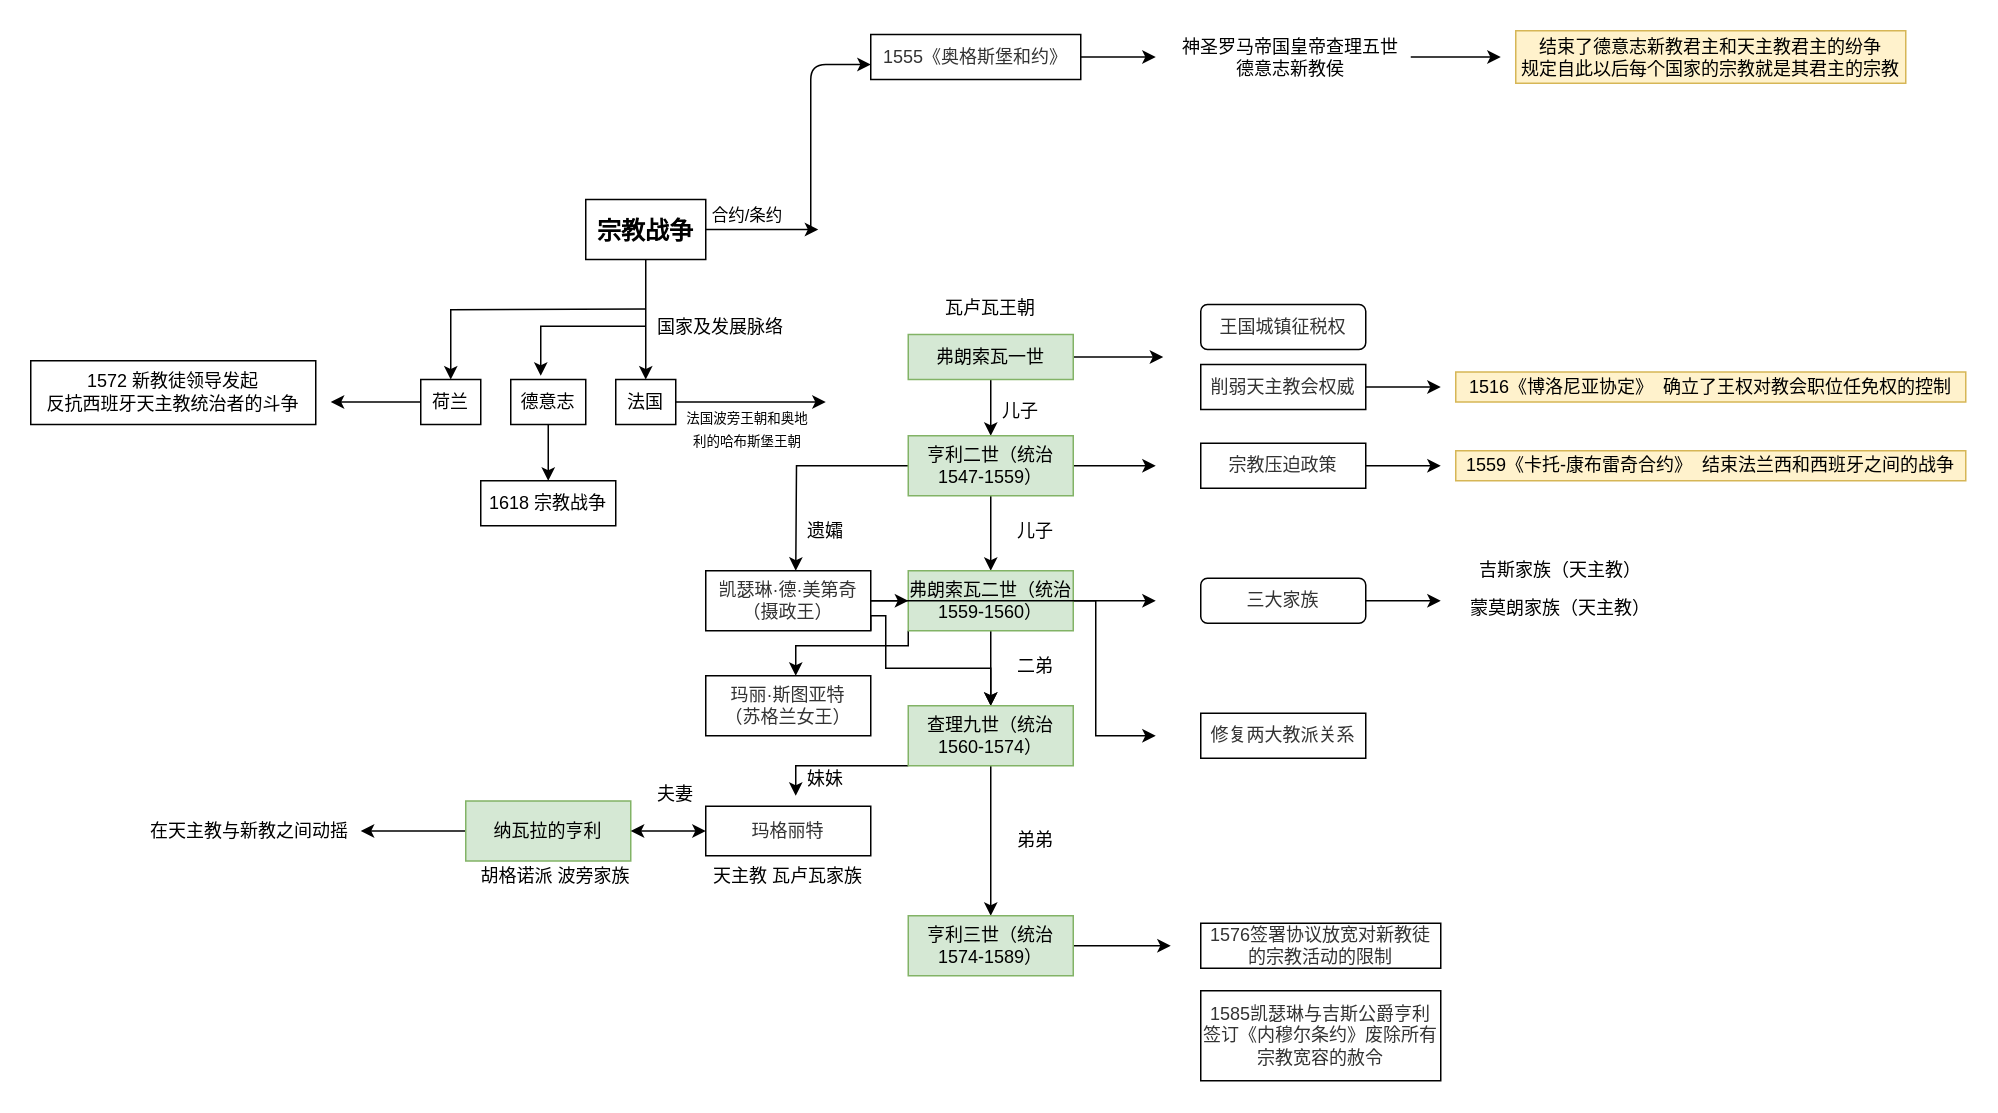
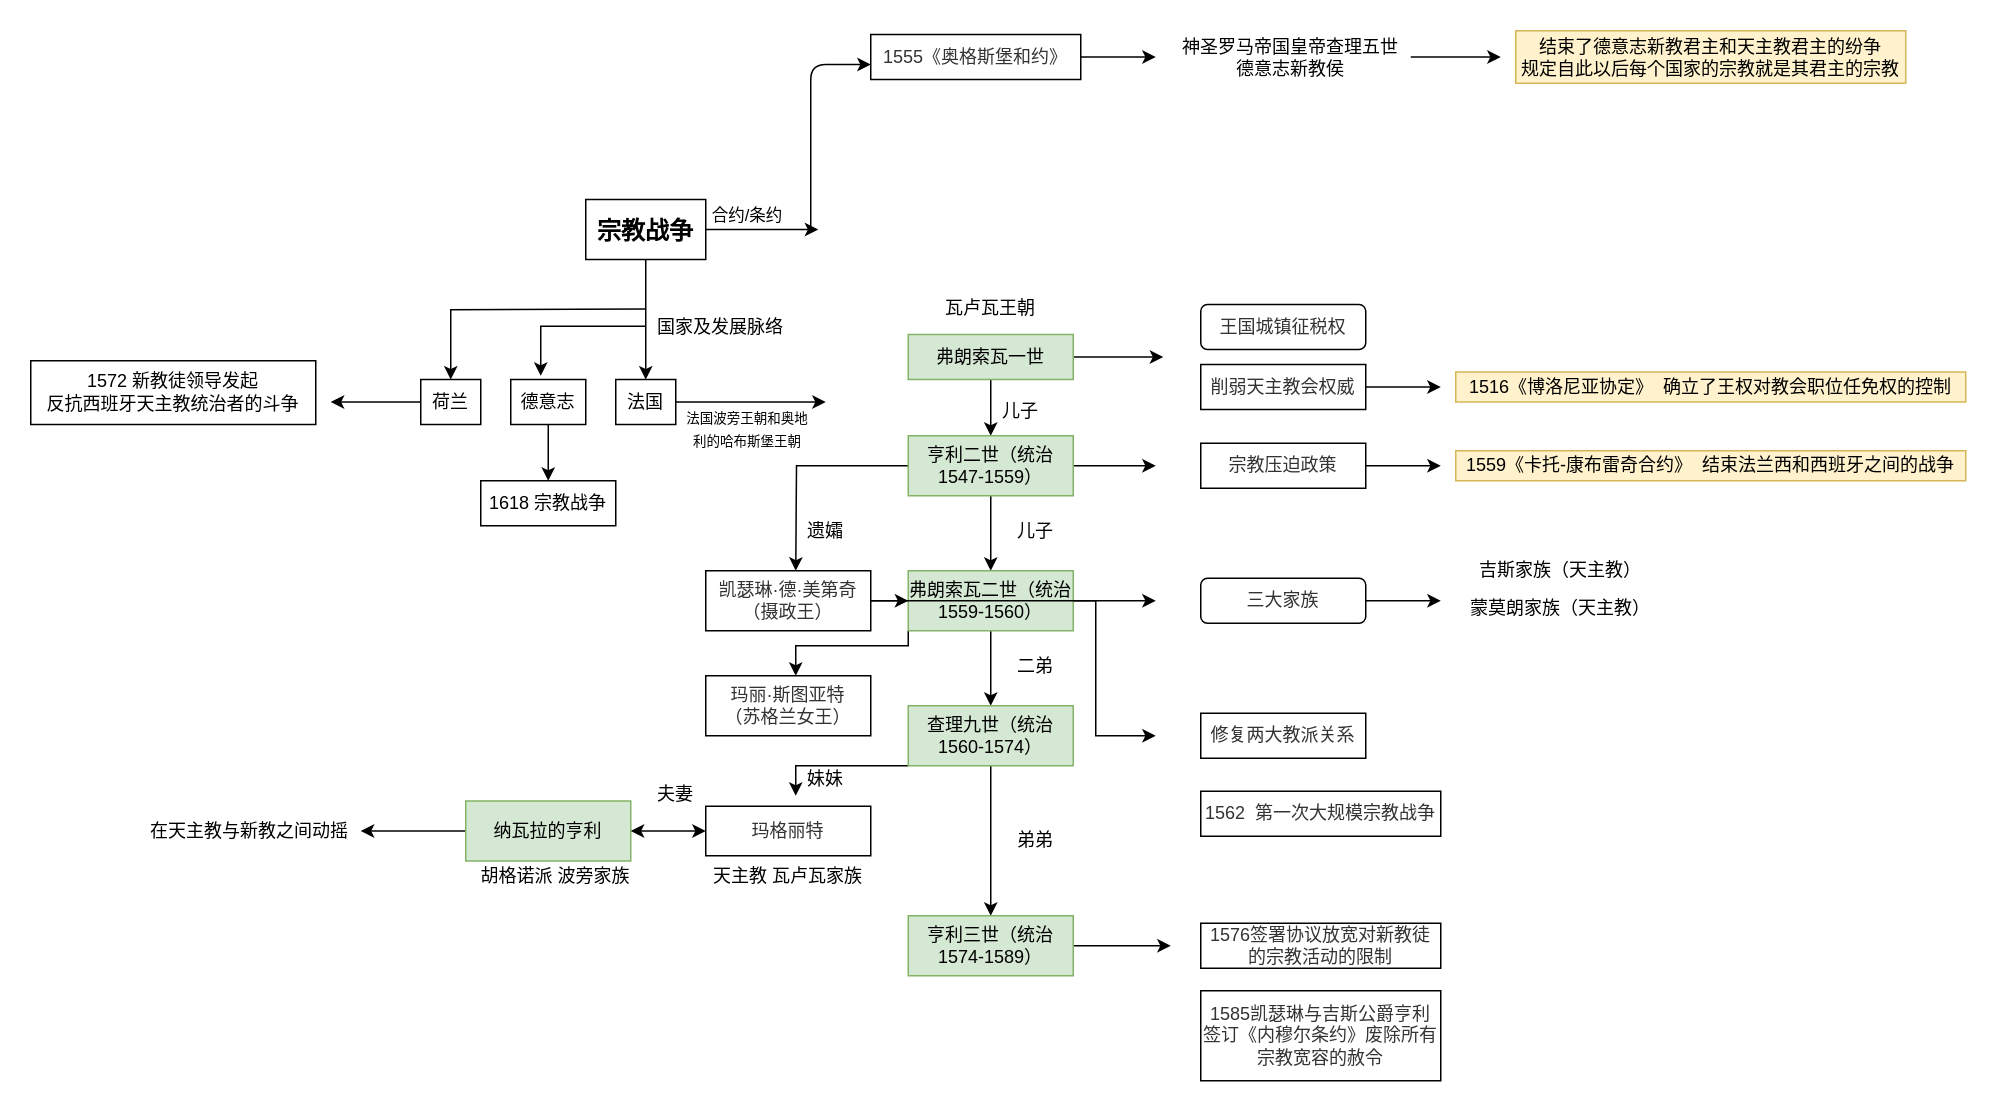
edge "凯瑟琳·德·美第奇（摄政王）" -> "查理九世（统治1560-1574）": removed
node "1562 第一次大规模宗教战争": added
